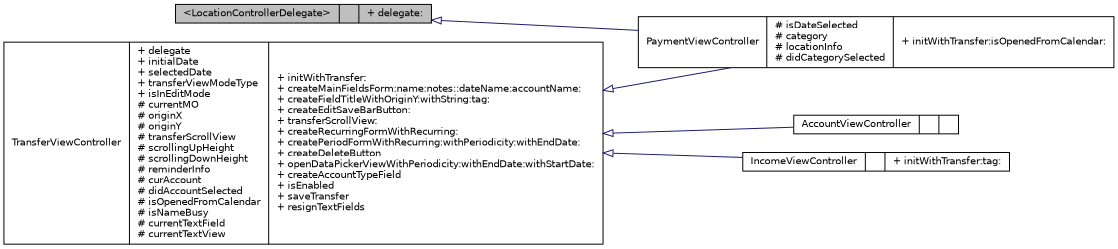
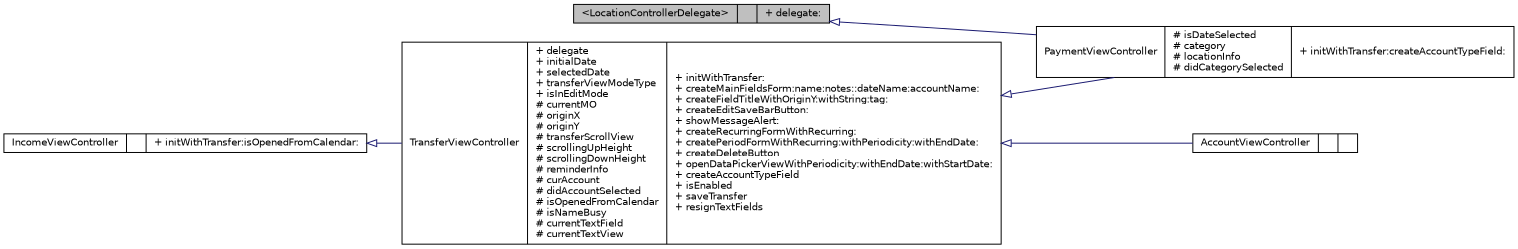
node "PaymentViewController": text "+ initWithTransfer:isOpenedFromCalendar:" -> "+ initWithTransfer:createAccountTypeField:"
node "TransferViewController": text "+ transferScrollView:" -> "+ showMessageAlert:"
edge "IncomeViewController" -> "TransferViewController": reversed
node "IncomeViewController": text "+ initWithTransfer:tag:" -> "+ initWithTransfer:isOpenedFromCalendar:"
